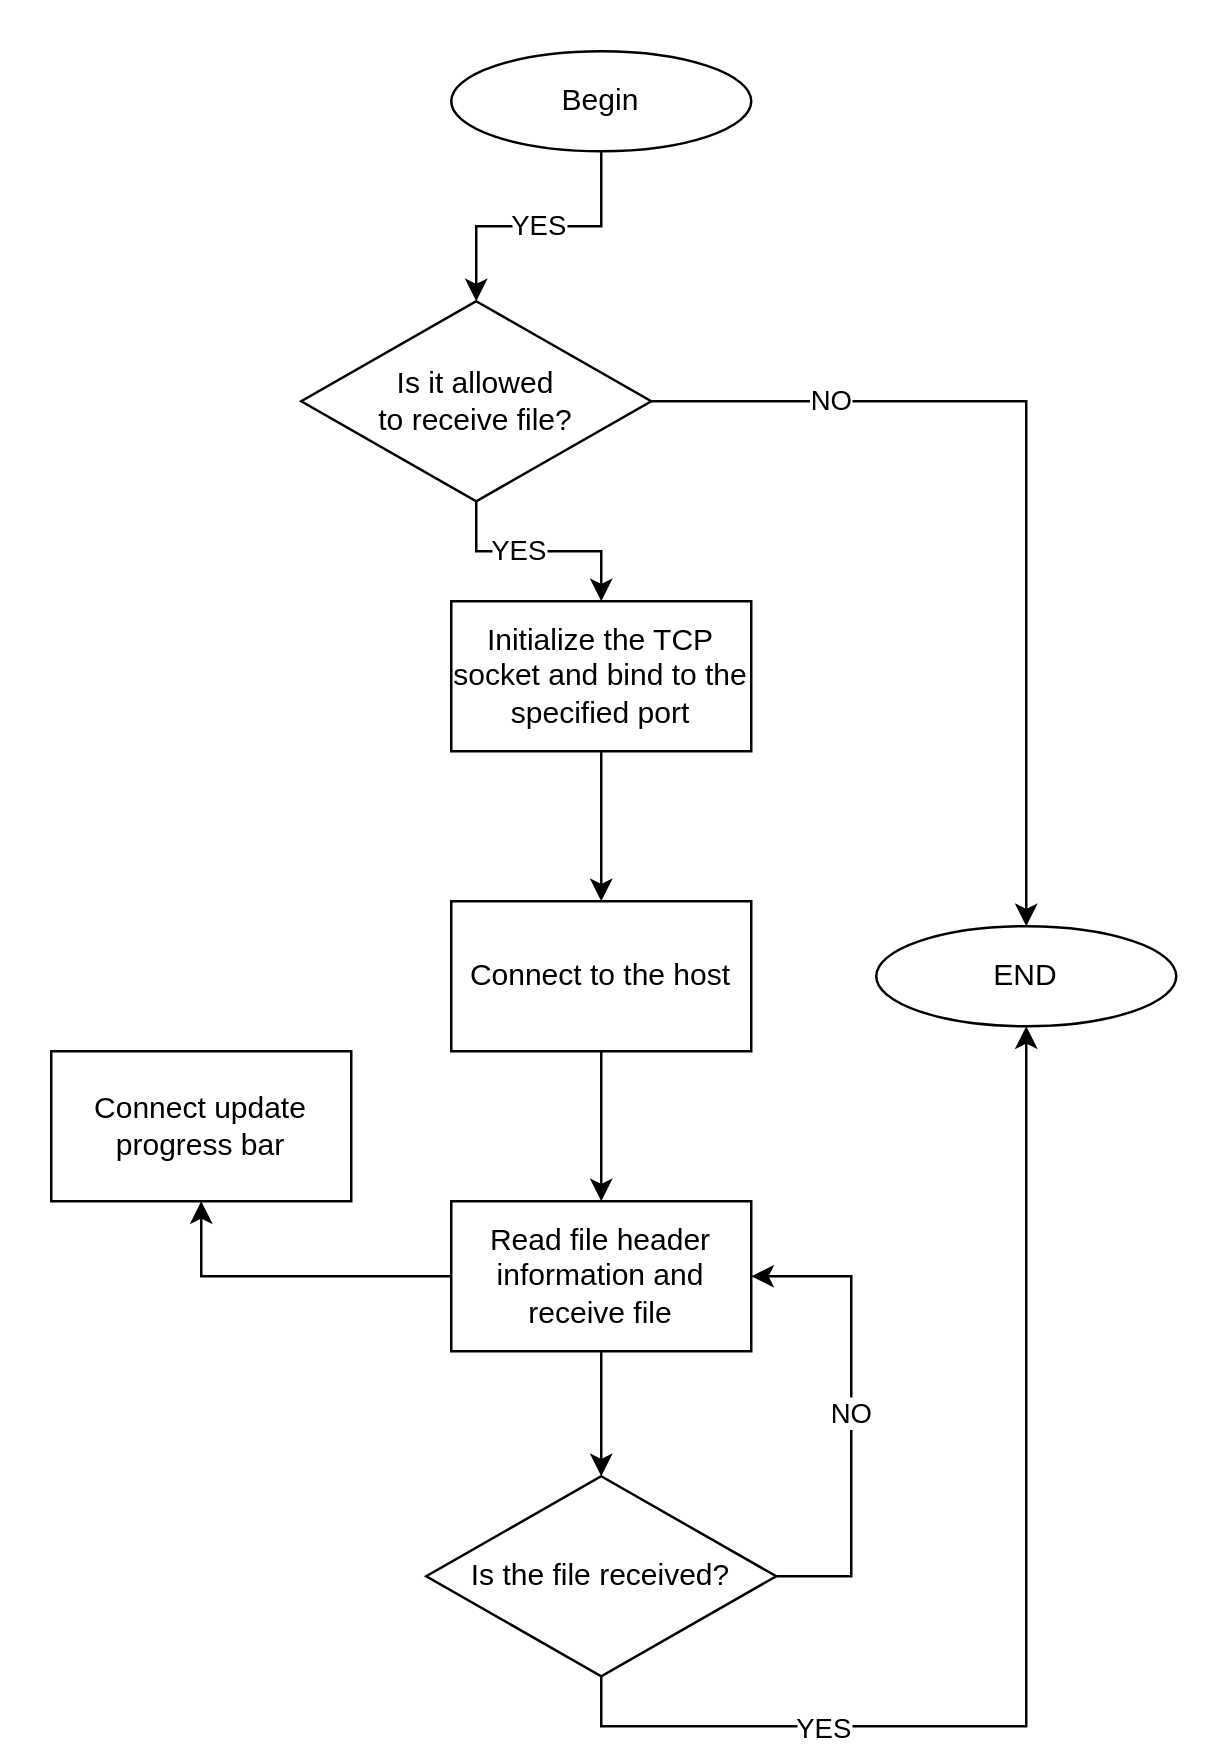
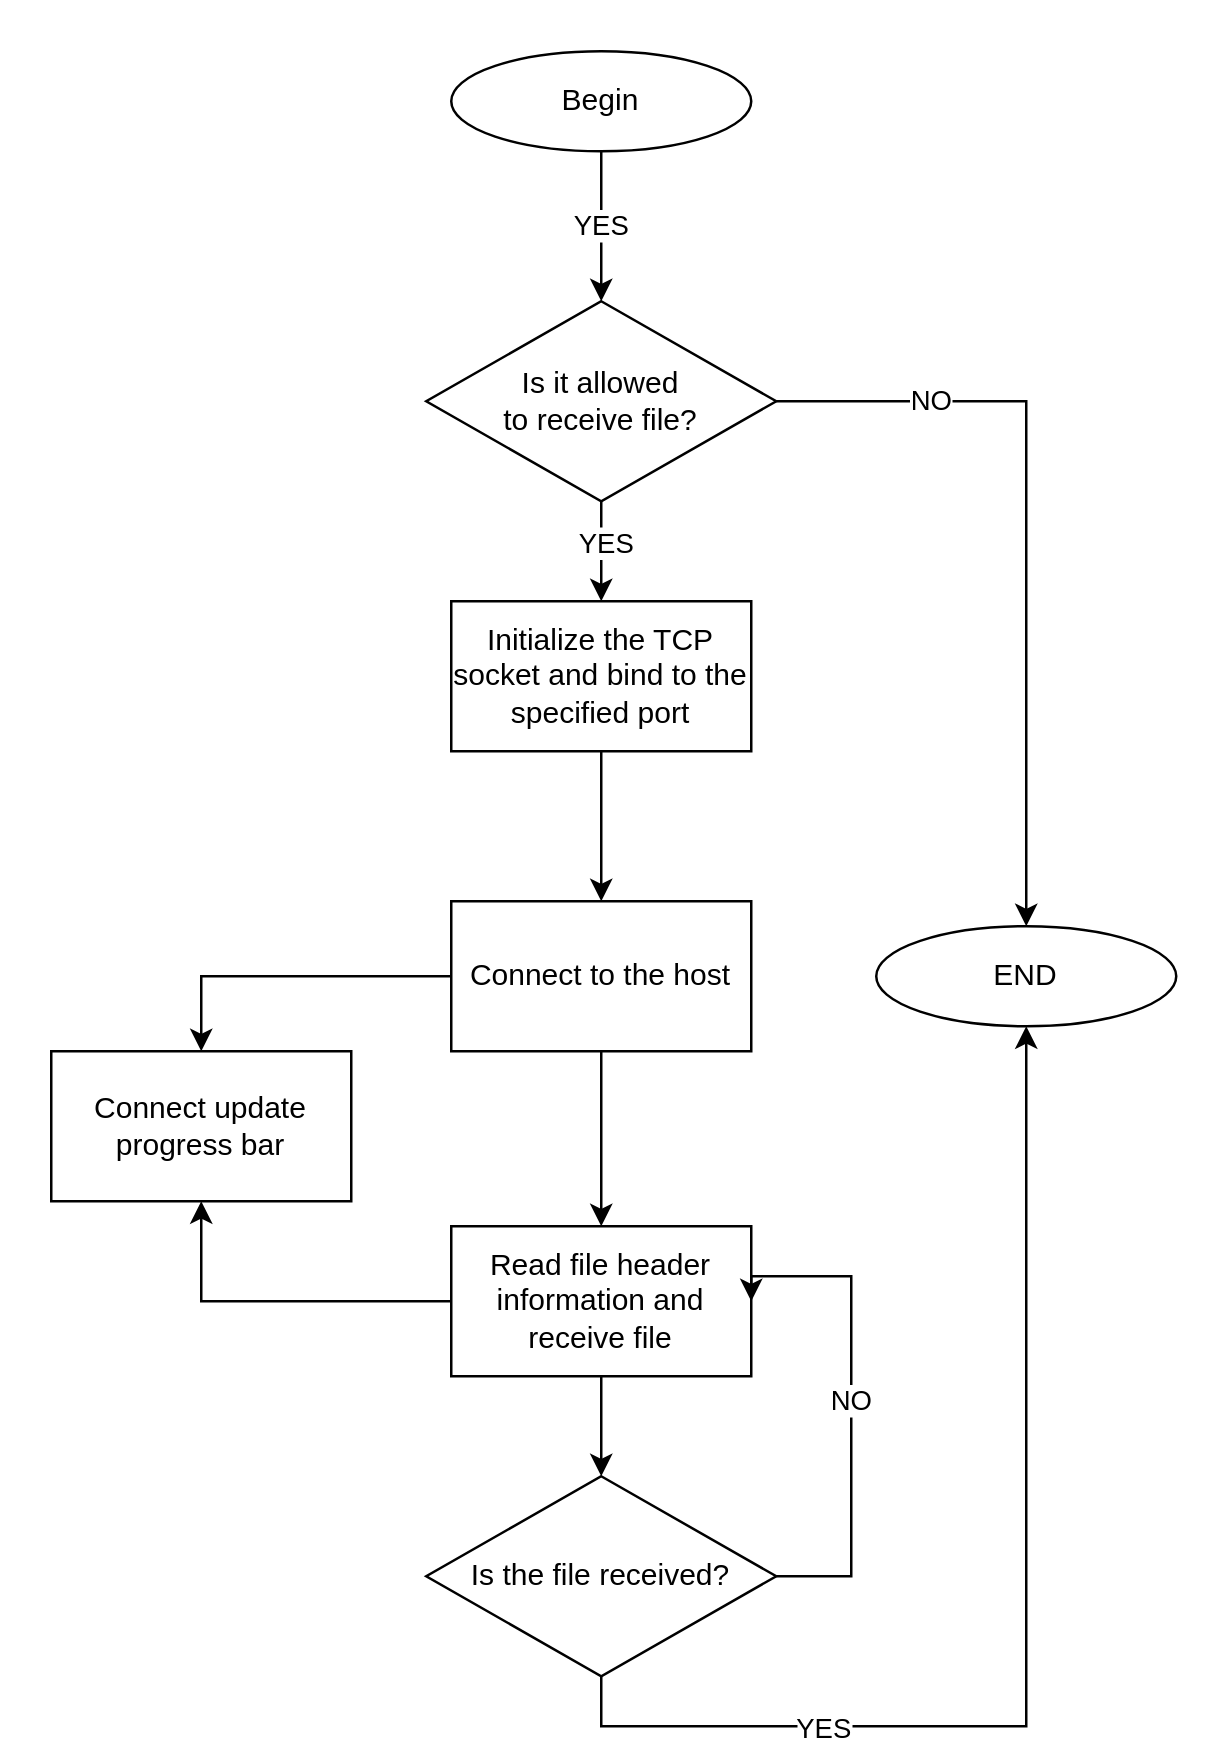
node "Is it allowed to receive file?": moved (476, 401) -> (601, 401)
edge "Connect to the host" -> "Connect update progress bar": added
node "Read file header information and receive file": moved (601, 1276) -> (601, 1301)
